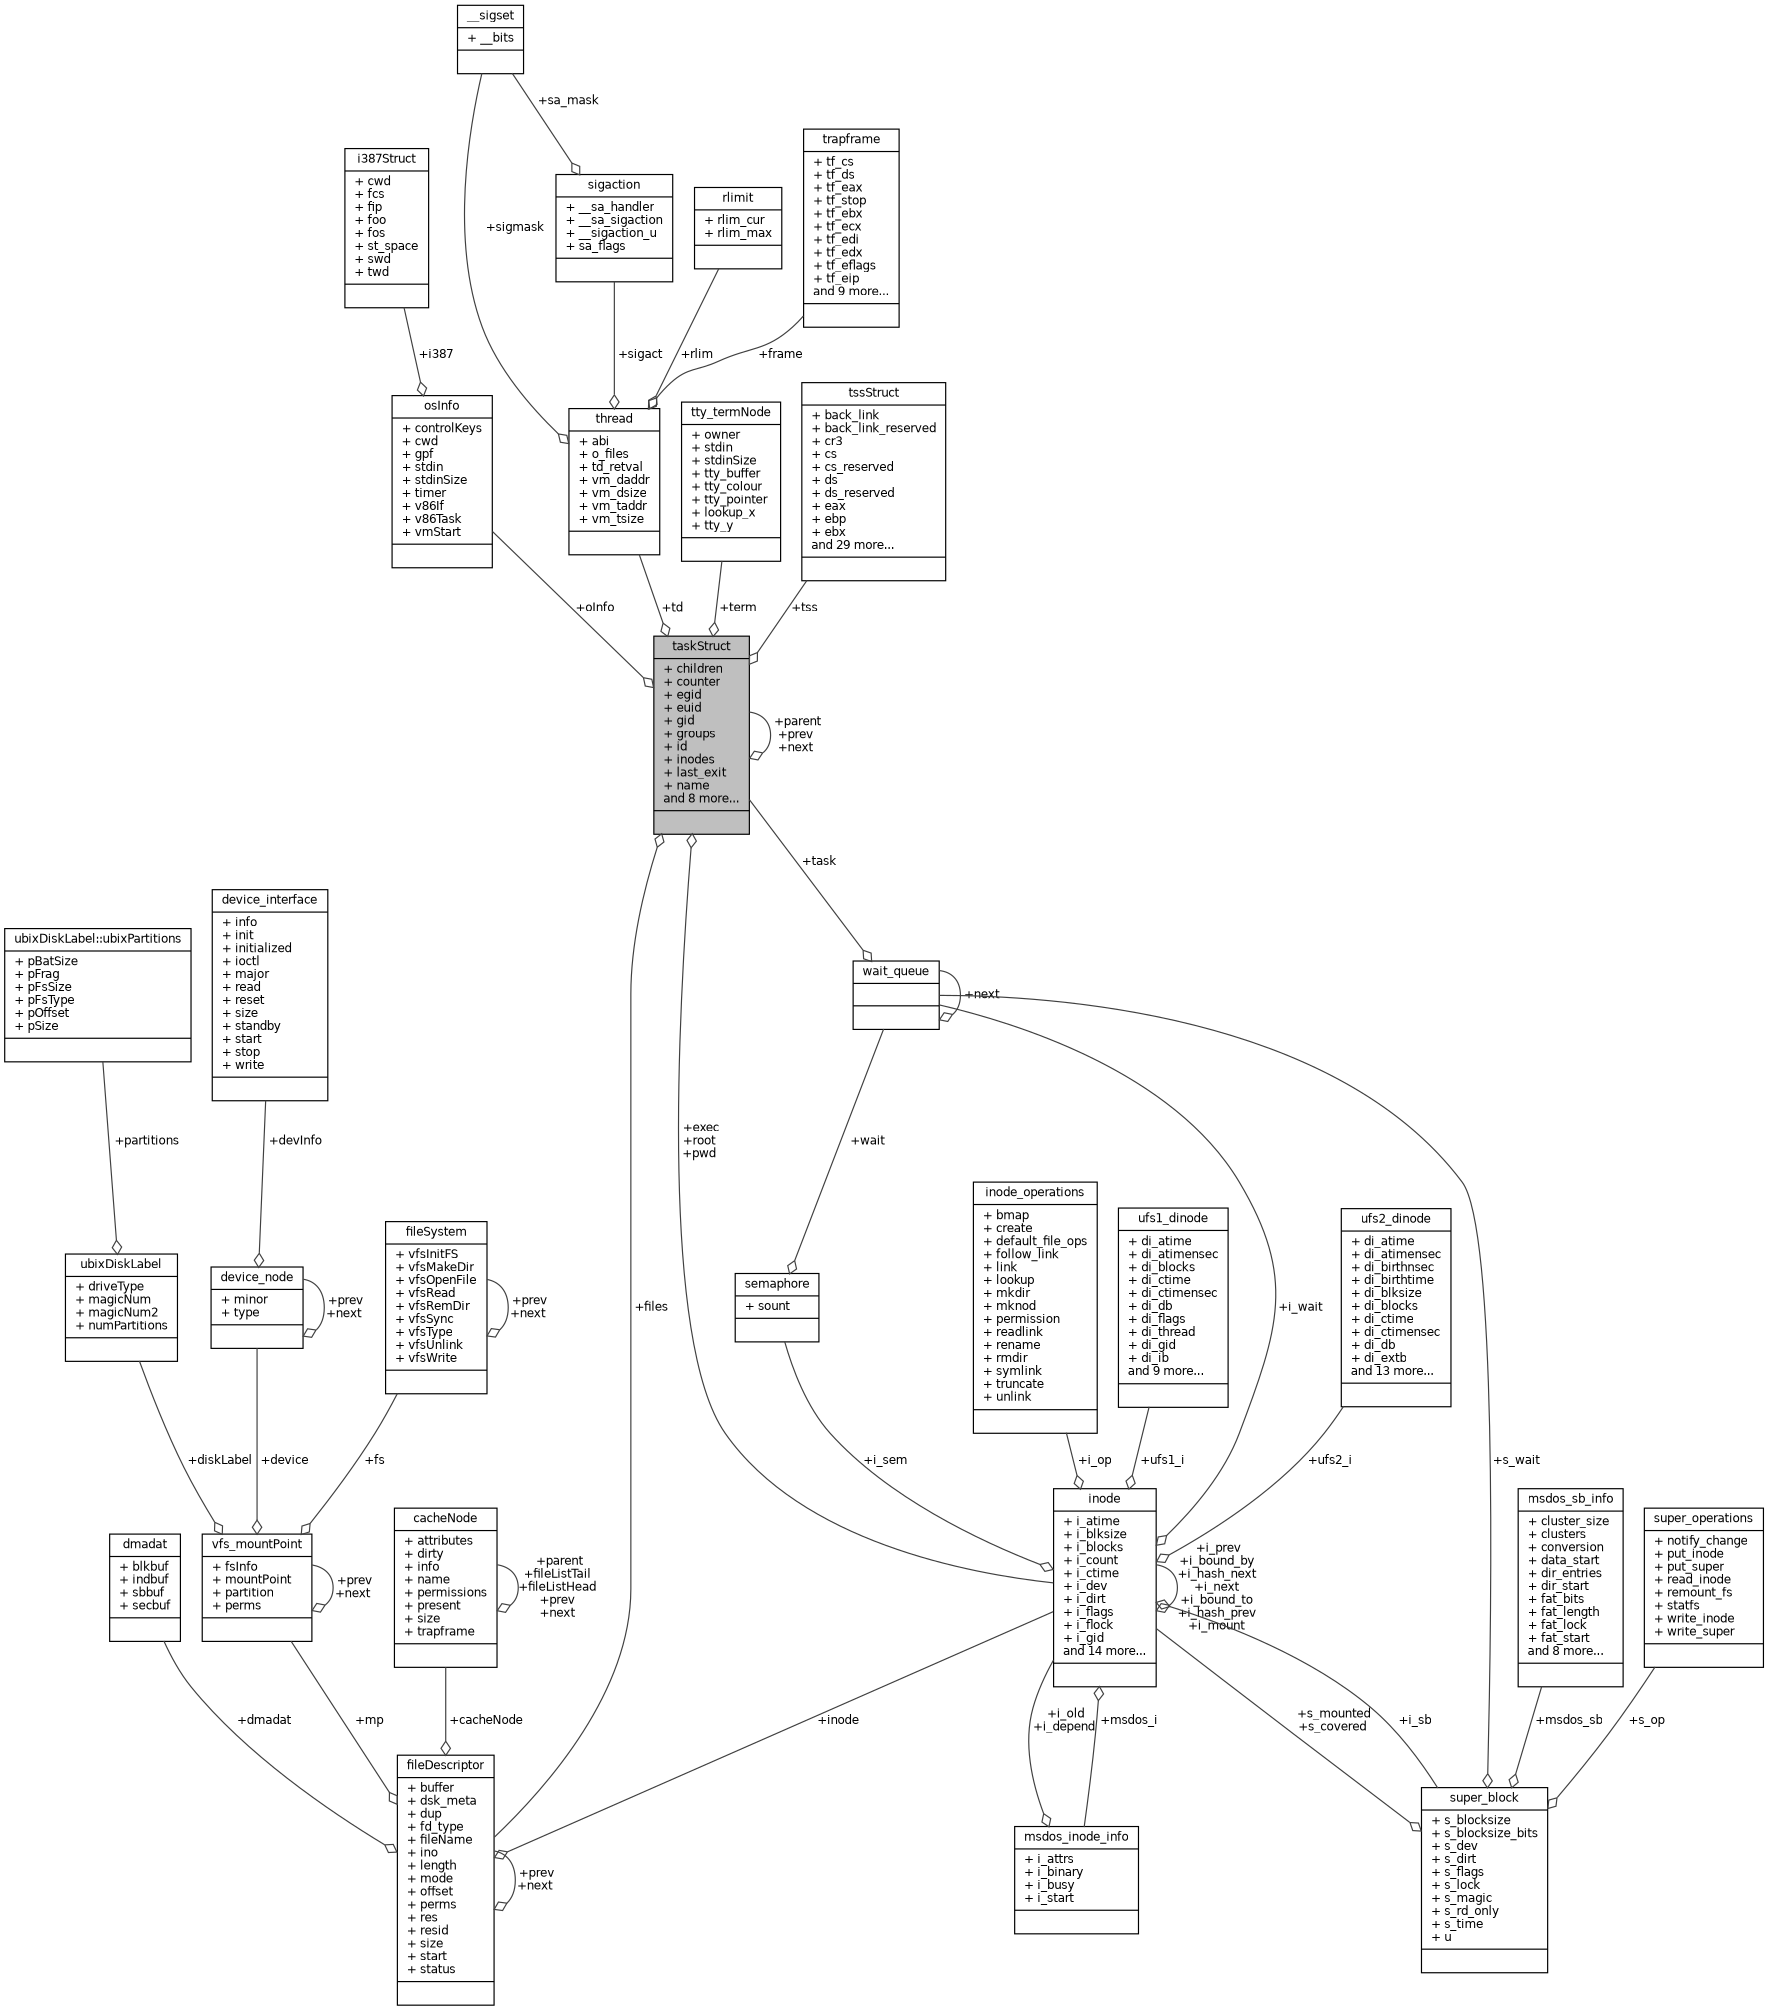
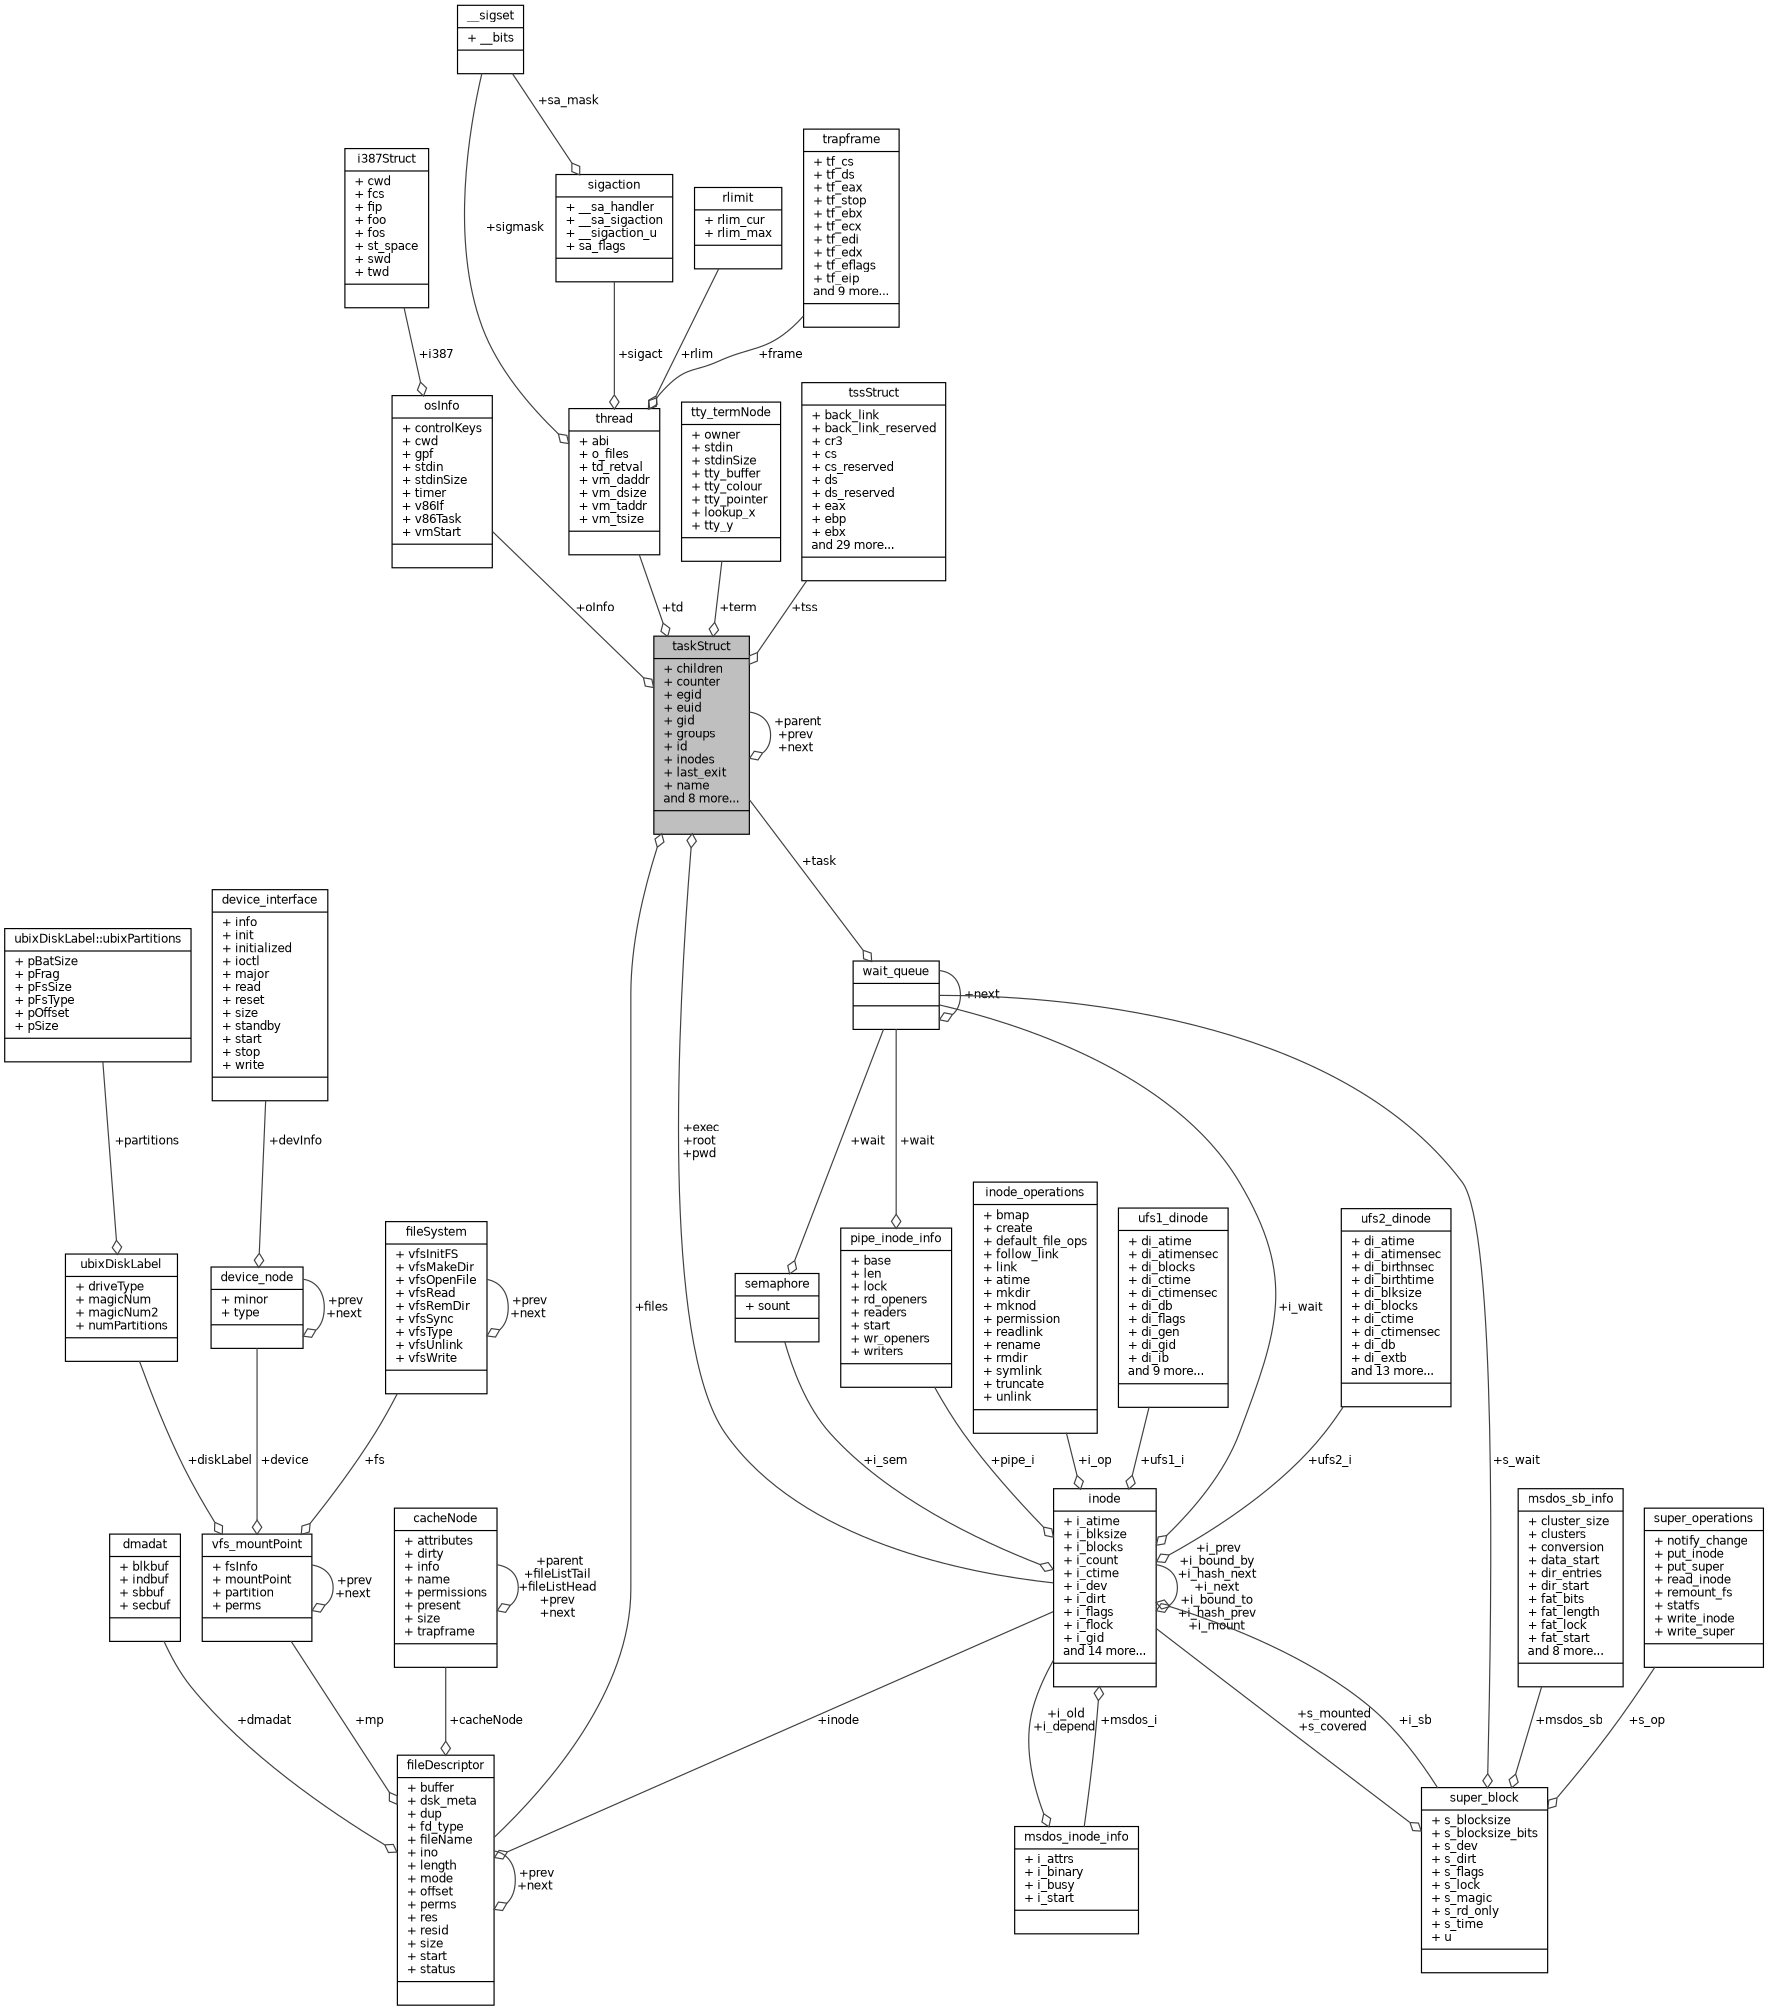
node "inode_operations": text "+ lookup" -> "+ atime"
node "pipe_inode_info": added
node "ufs1_dinode": text "+ di_thread" -> "+ di_gen"
